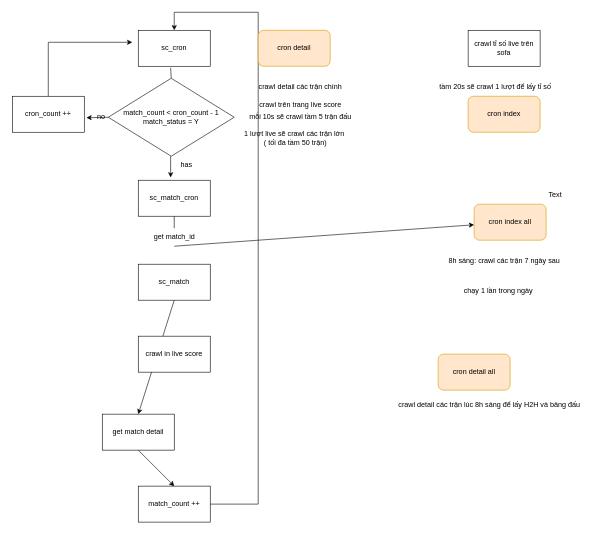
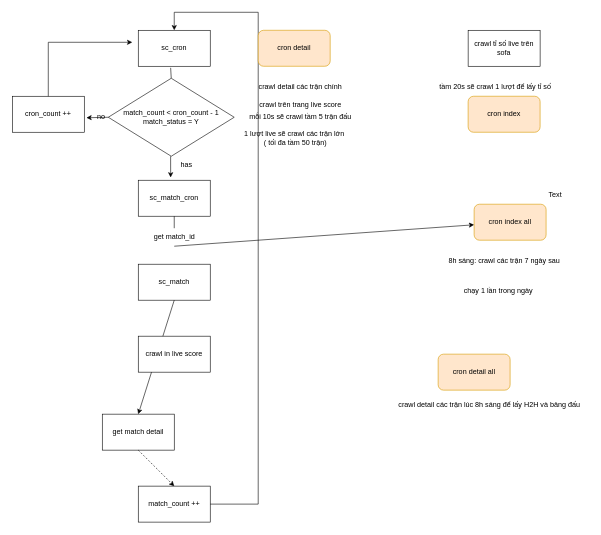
edge "get match detail" -> "match_count ++": style solid -> dashed
